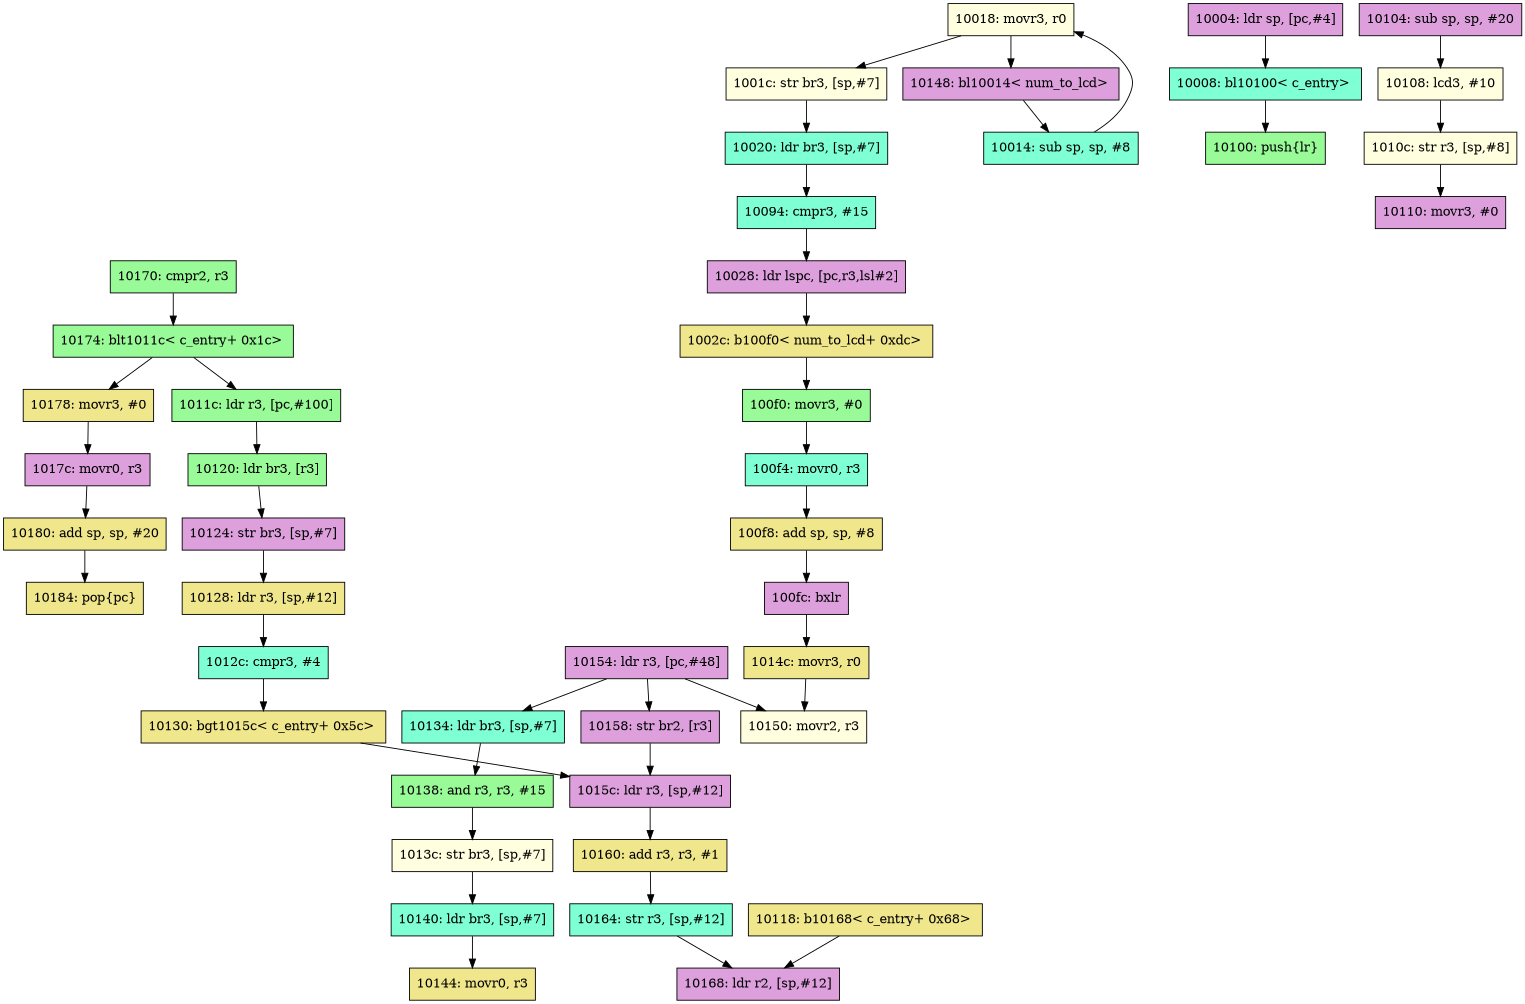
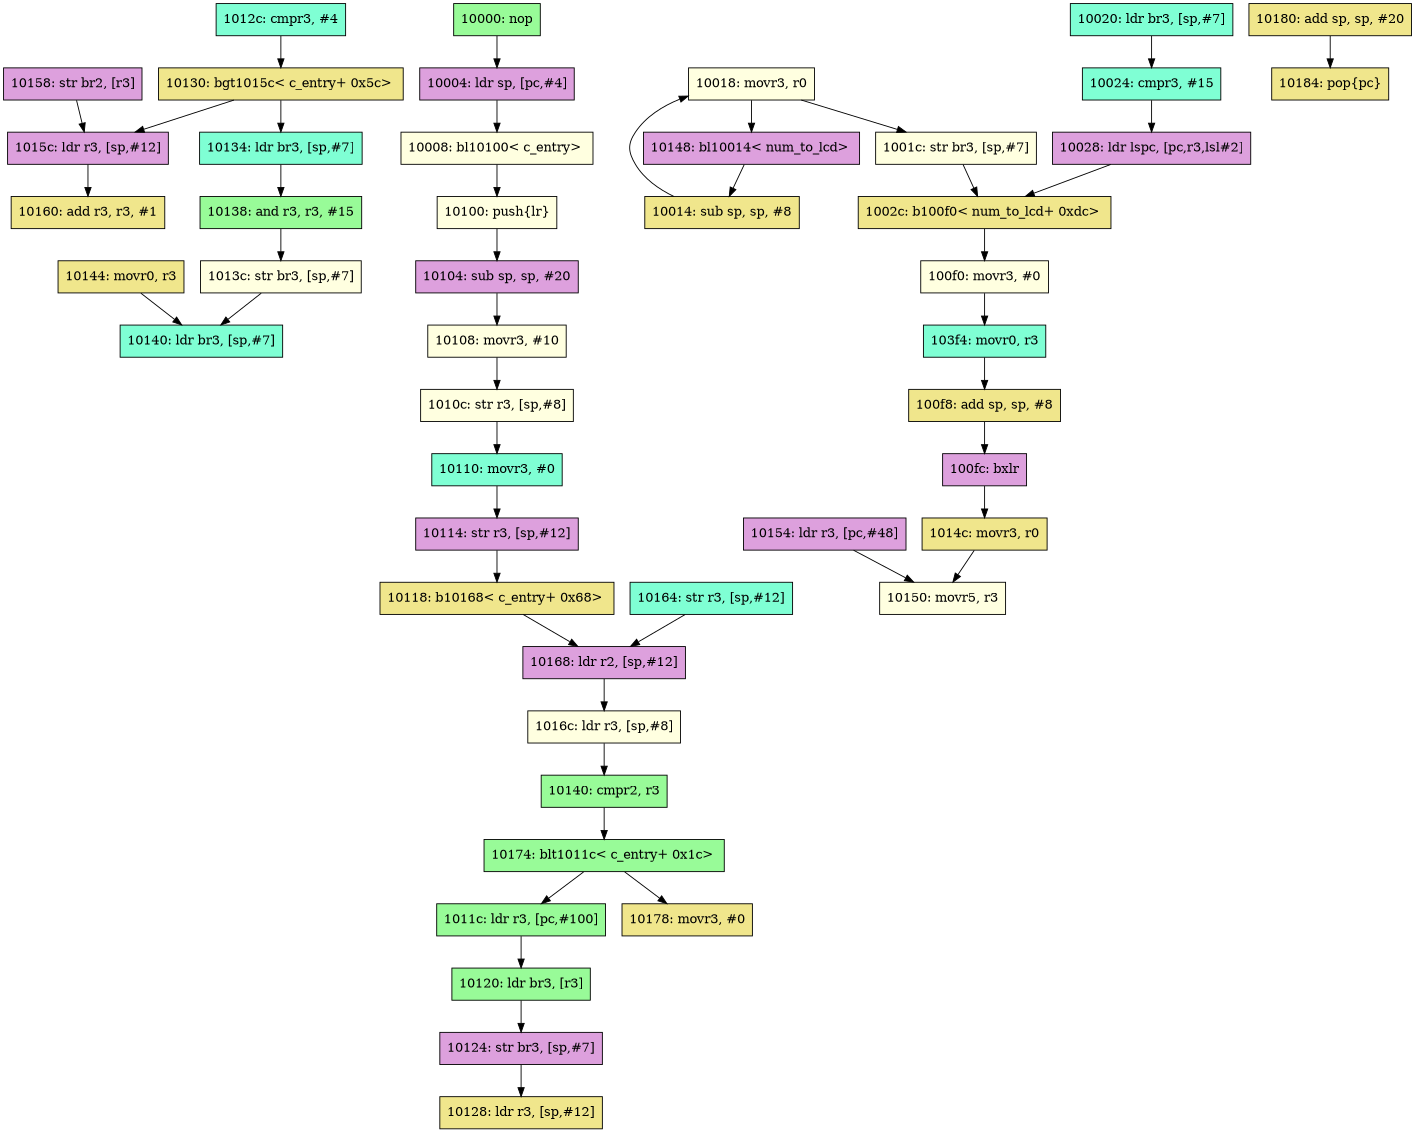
node "10000: nop": added
node "10008: bl10100< c_entry>": fillcolor aquamarine -> lightyellow
node "10108: lcd3, #10": label "10108: lcd3, #10" -> "10108: movr3, #10"
edge "1001c: str br3, [sp,#7]" -> "10020: ldr br3, [sp,#7]": now "1001c: str br3, [sp,#7]" -> "1002c: b100f0< num_to_lcd+ 0xdc>"
node "10014: sub sp, sp, #8": fillcolor aquamarine -> khaki
node "10100: push{lr}": fillcolor palegreen -> lightyellow
node "10094: cmpr3, #15": label "10094: cmpr3, #15" -> "10024: cmpr3, #15"
node "10110: movr3, #0": fillcolor plum -> aquamarine
edge "10100: push{lr}" -> "10104: sub sp, sp, #20": added
node "10170: cmpr2, r3": label "10170: cmpr2, r3" -> "10140: cmpr2, r3"
node "100f0: movr3, #0": fillcolor palegreen -> lightyellow
node "1017c: movr0, r3": removed
node "100f4: movr0, r3": label "100f4: movr0, r3" -> "103f4: movr0, r3"
node "10114: str r3, [sp,#12]": added
edge "10128: ldr r3, [sp,#12]" -> "1012c: cmpr3, #4": removed
edge "10154: ldr r3, [pc,#48]" -> "10158: str br2, [r3]": removed
edge "10154: ldr r3, [pc,#48]" -> "10134: ldr br3, [sp,#7]": now "10130: bgt1015c< c_entry+ 0x5c>" -> "10134: ldr br3, [sp,#7]"
node "1016c: ldr r3, [sp,#8]": added
node "10150: movr2, r3": label "10150: movr2, r3" -> "10150: movr5, r3"
edge "10160: add r3, r3, #1" -> "10164: str r3, [sp,#12]": removed
edge "10140: ldr br3, [sp,#7]" -> "10144: movr0, r3": reversed
